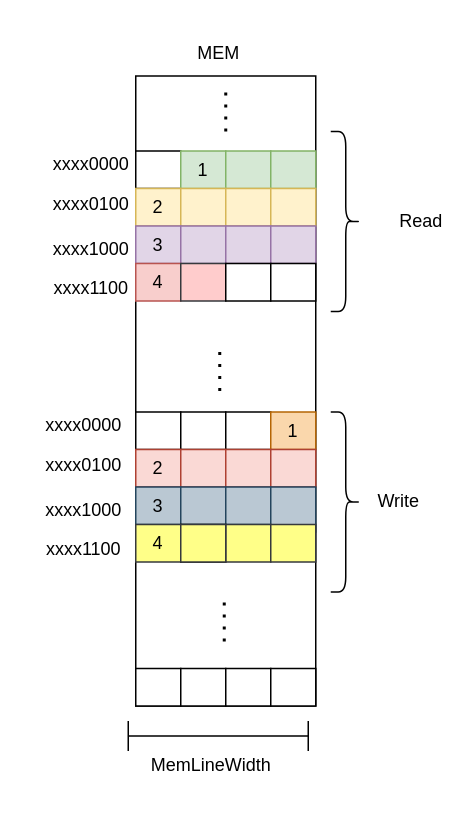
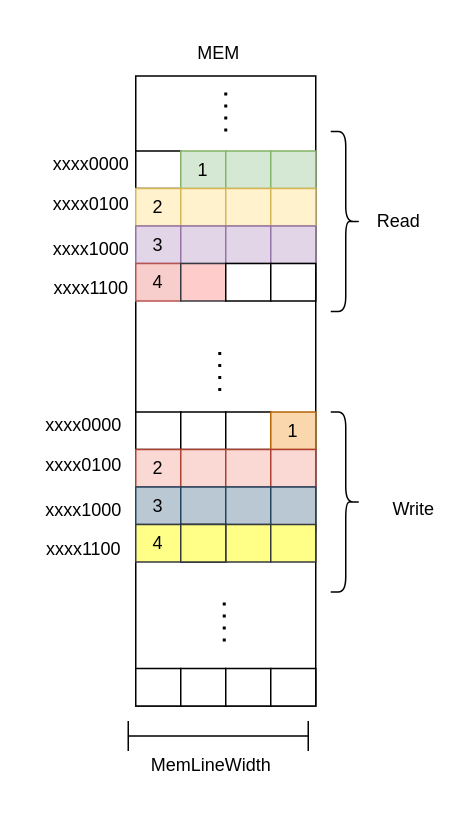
node "Read": moved (421, 221) -> (398, 221)
node "Write": moved (398, 502) -> (413, 509)
